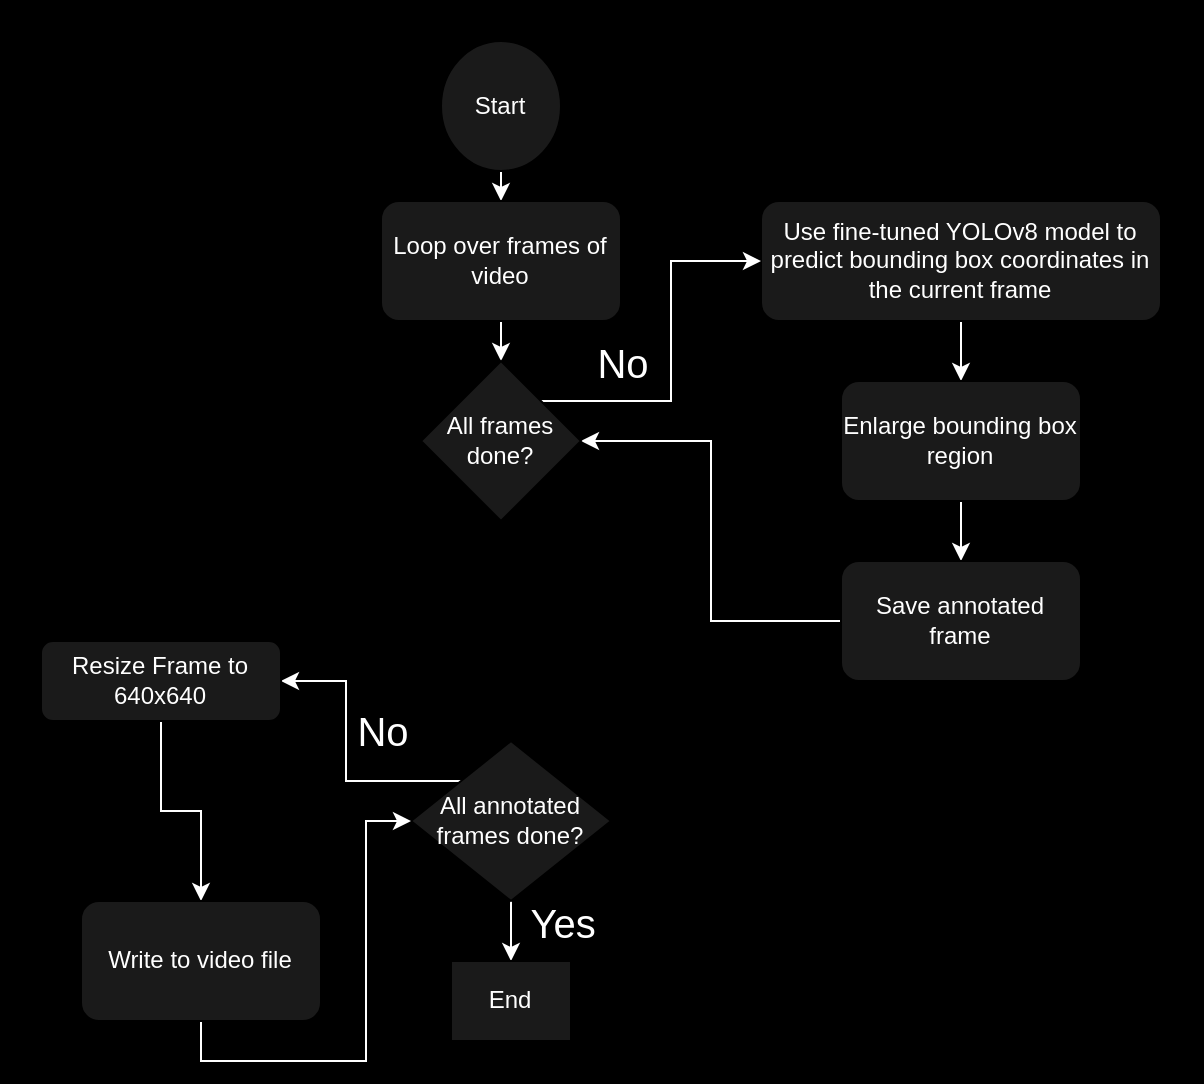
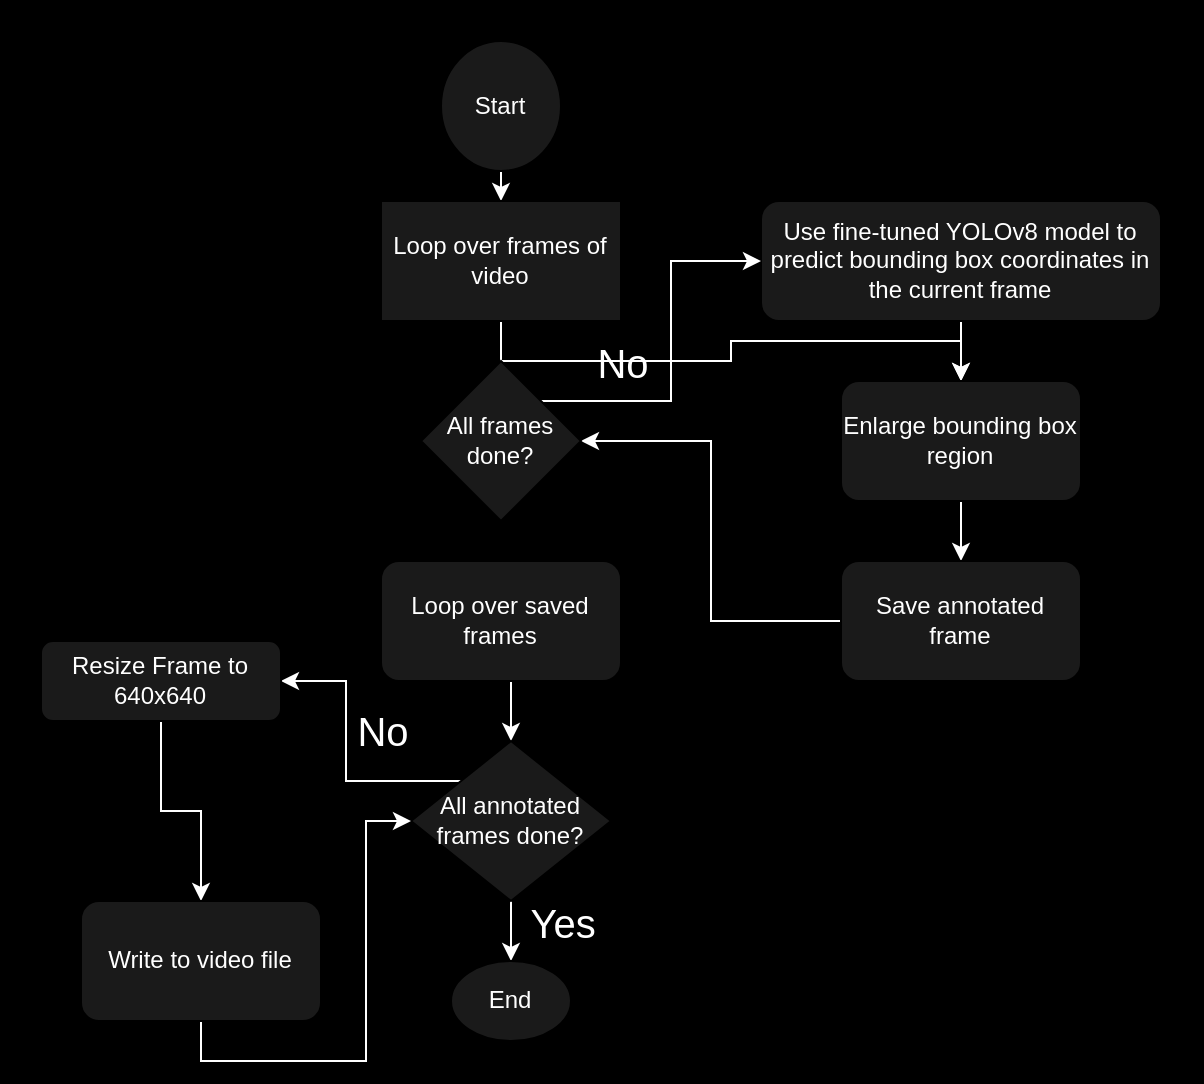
node "Loop over frames of video": shape rounded rectangle -> rectangle
edge "Loop over frames of video" -> "All frames done?": now "Loop over frames of video" -> "Enlarge bounding box region"
node "Loop over saved frames": added
edge "Loop over saved frames" -> "All annotated frames done?": added
node "End": shape rectangle -> ellipse
